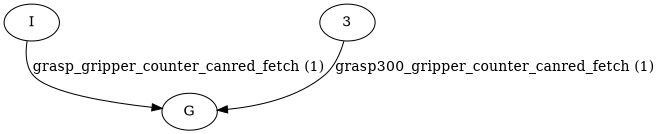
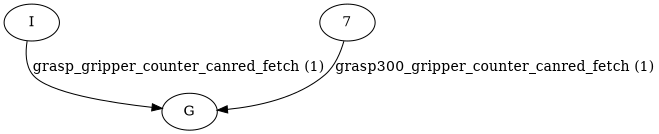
node "3": label "3" -> "7"
